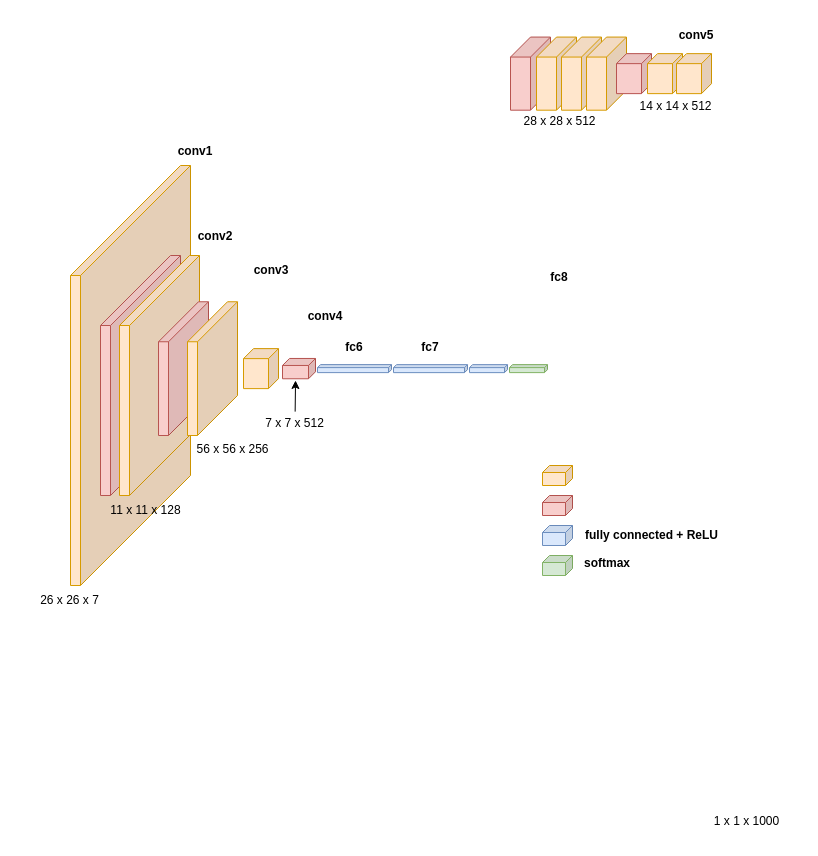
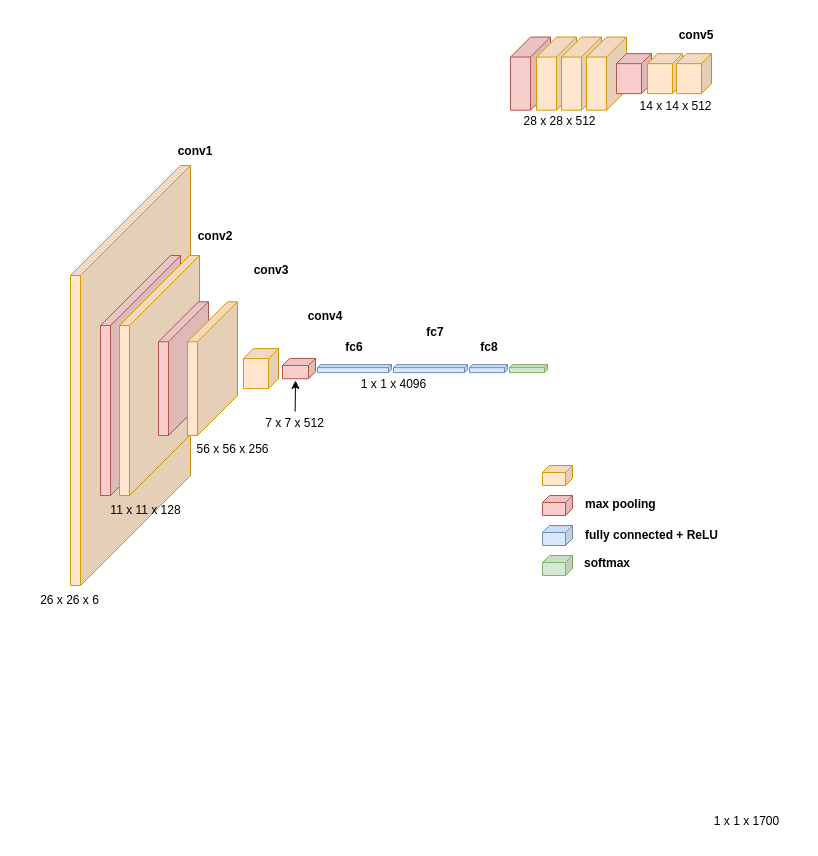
node "fc8": moved (560, 277) -> (490, 347)
node "fc7": moved (431, 347) -> (436, 332)
node "1 x 1 x 4096": added
node "max pooling": added
node "26 x 26 x 7": label "26 x 26 x 7" -> "26 x 26 x 6"
node "1 x 1 x 1000": label "1 x 1 x 1000" -> "1 x 1 x 1700"
